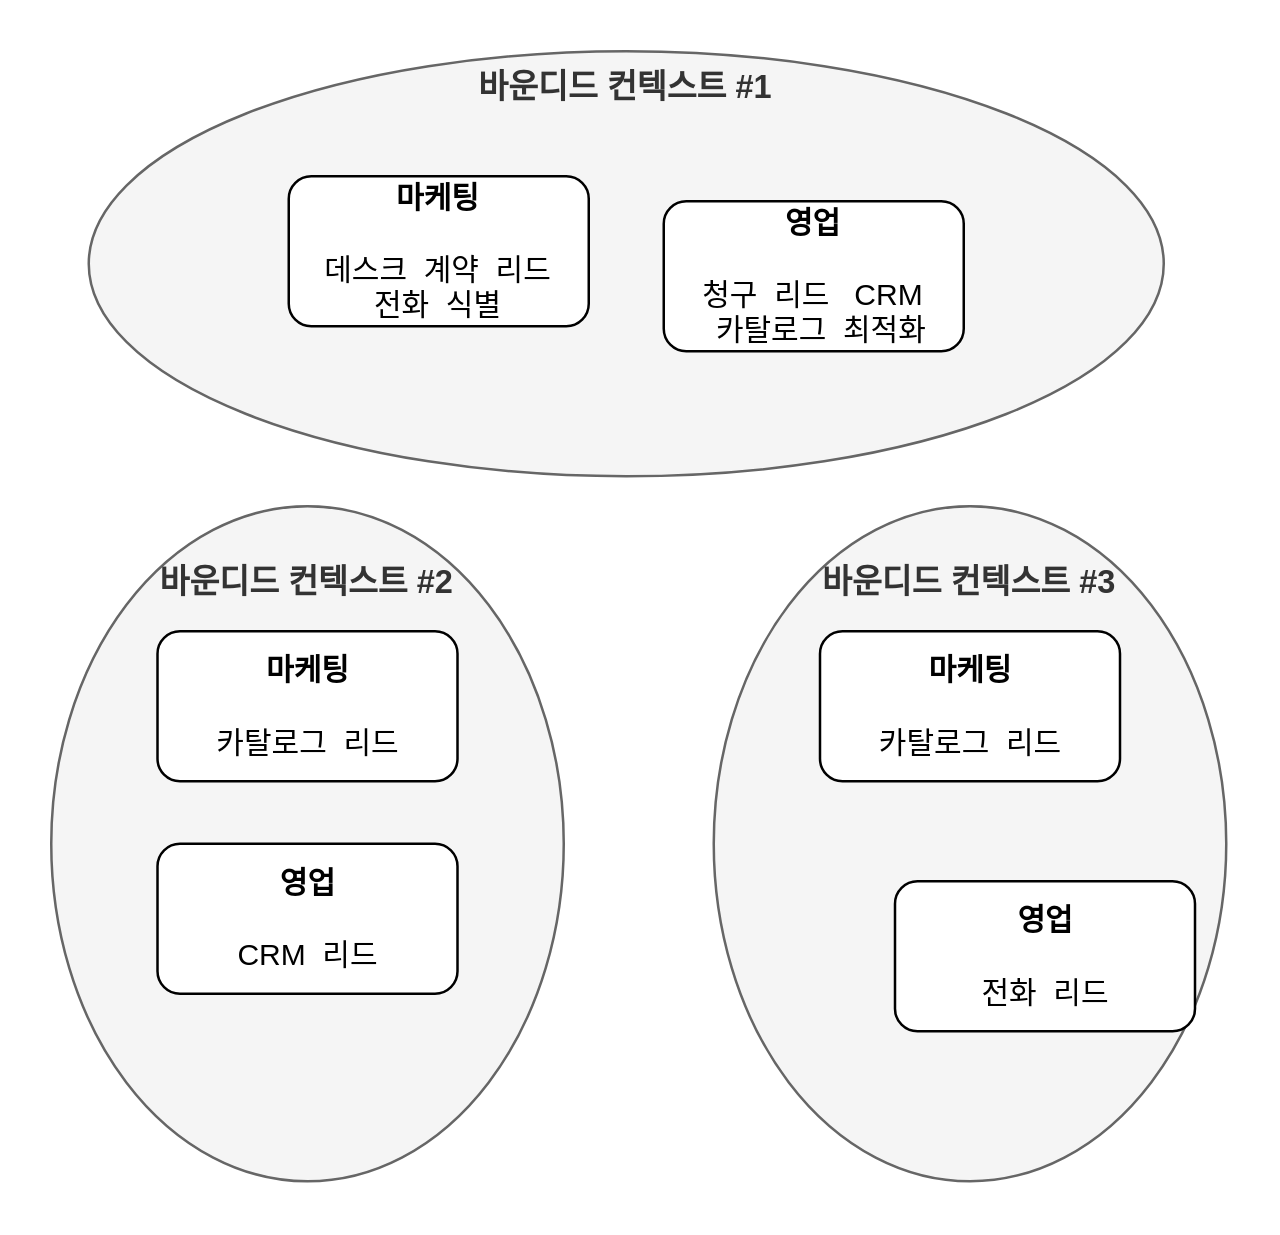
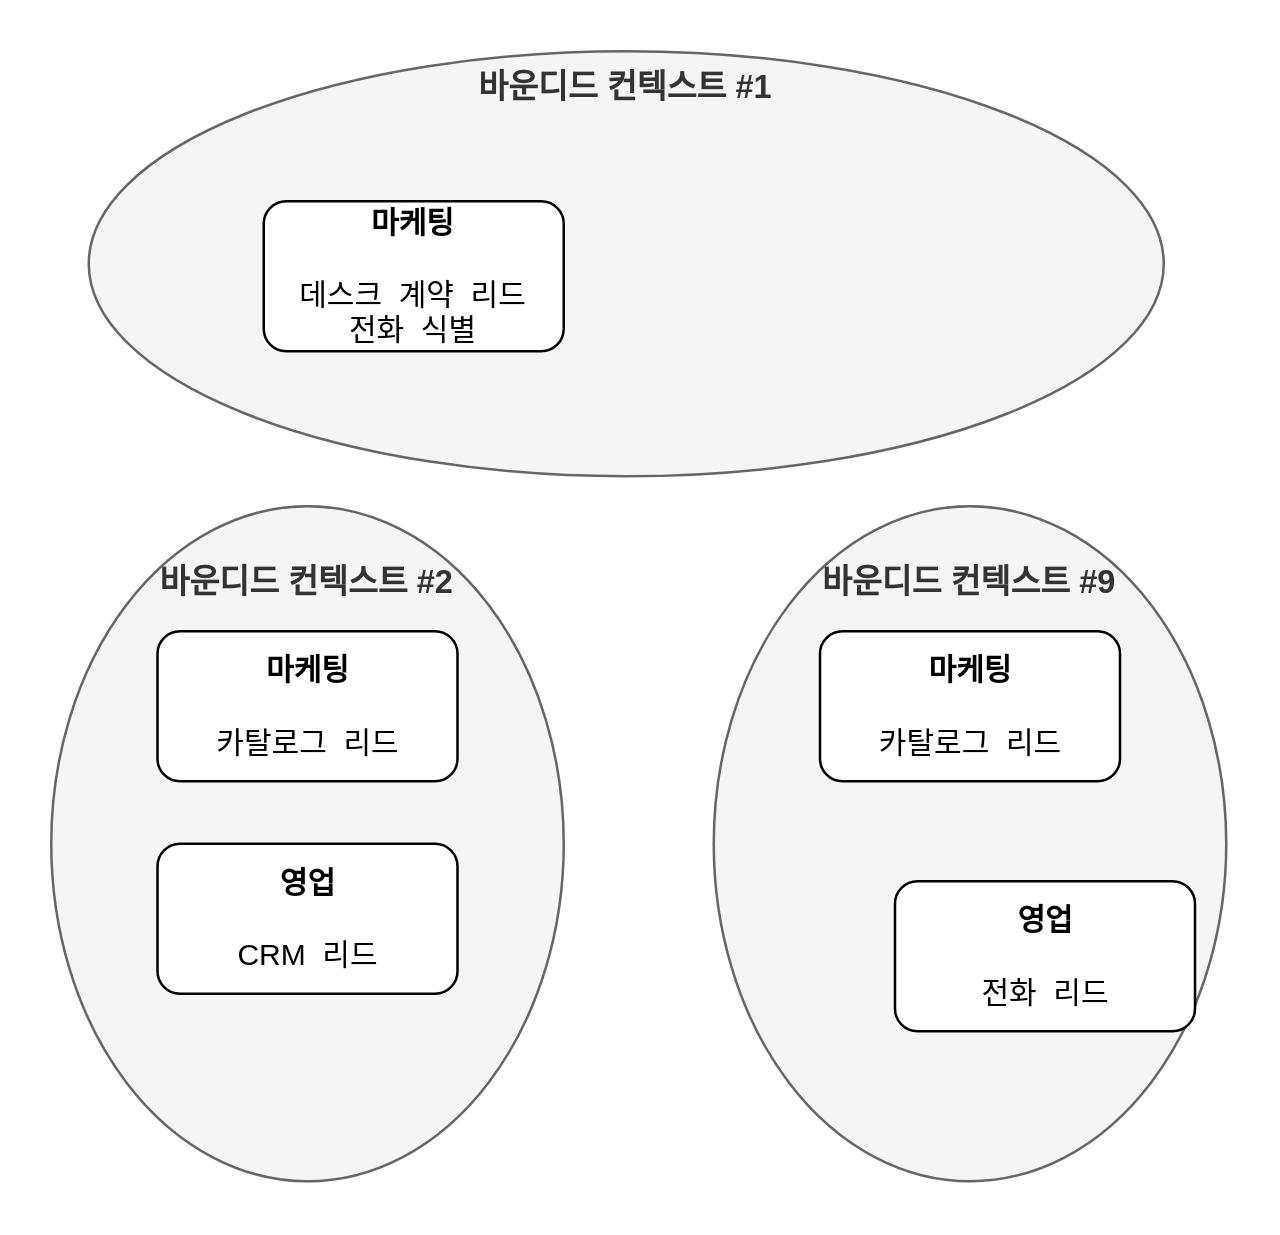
node "마케팅 데스크 계약 리드 전화 식별": moved (439, 251) -> (414, 276)
node "영업 청구 리드 CRM 카탈로그 최적화": removed
node "바운디드 컨텍스트 #3": label "바운디드 컨텍스트 #3" -> "바운디드 컨텍스트 #9"
